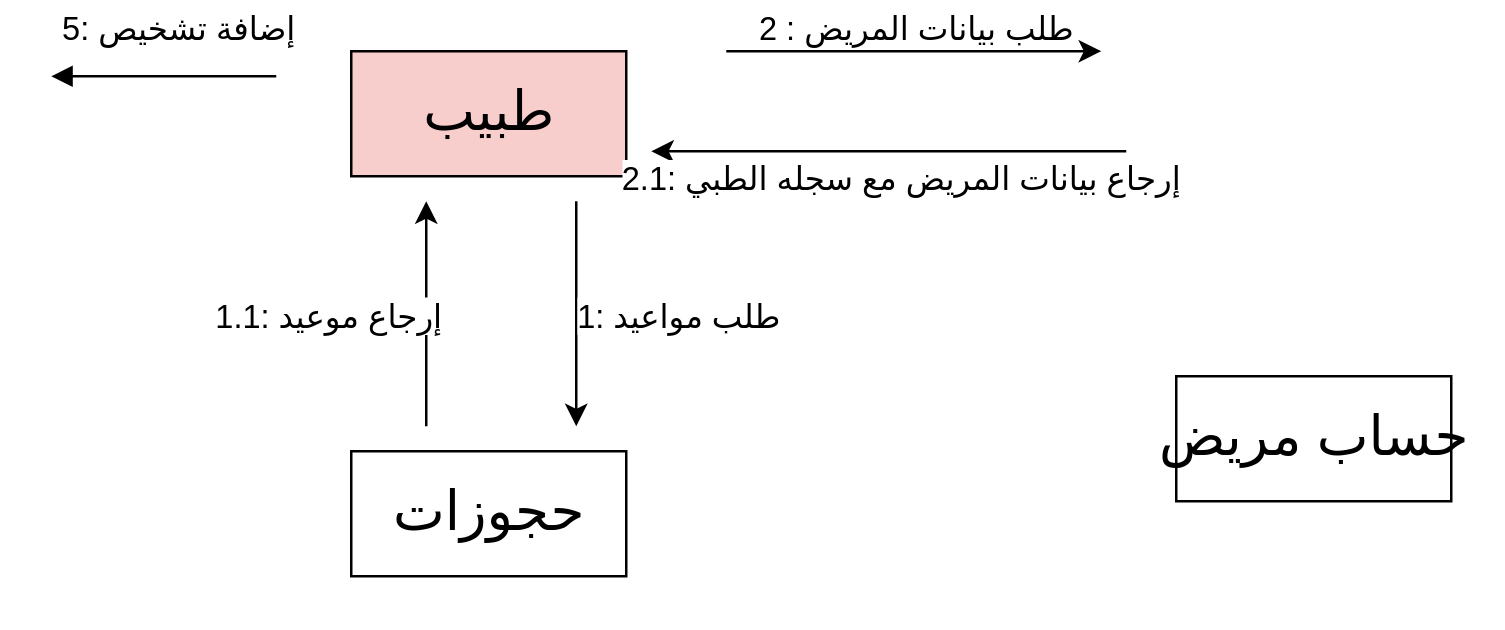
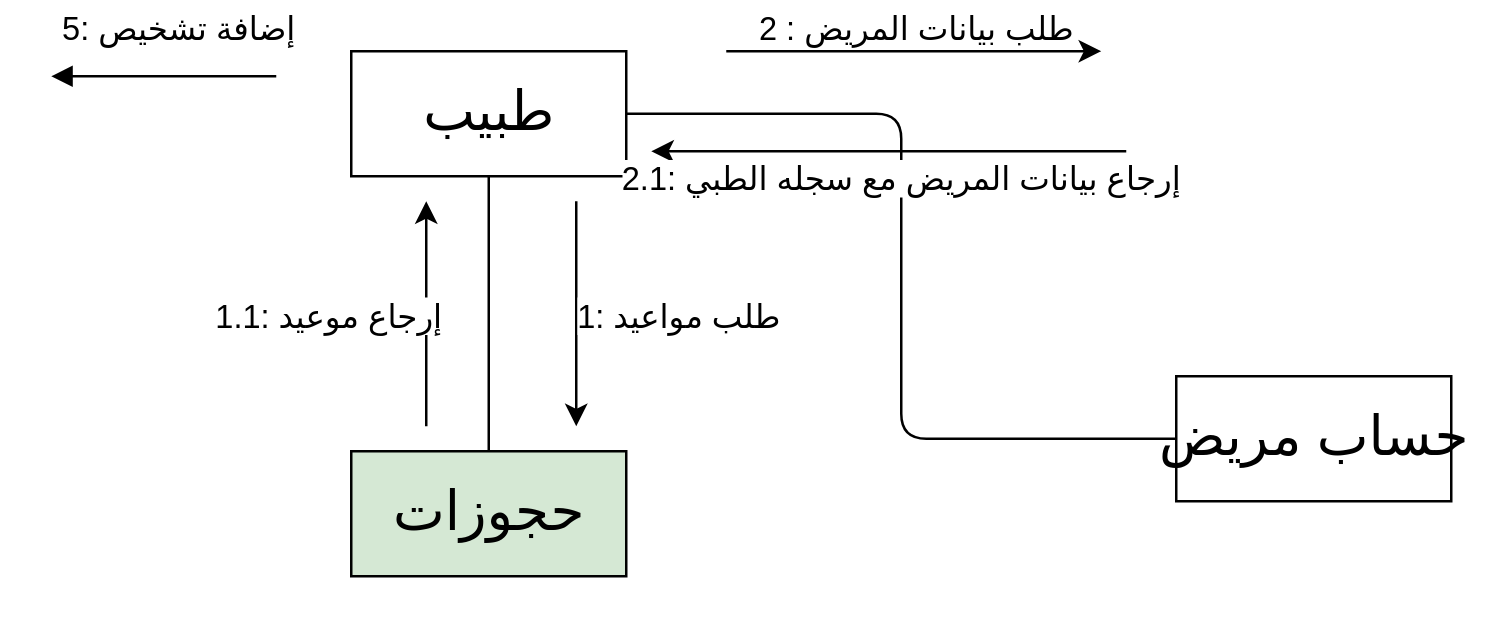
node "طبيب": fillcolor #f8cecc -> #ffffff
edge "طبيب" -- "حجوزات": added
edge "طبيب" -- "حساب مريض": added
node "حجوزات": fillcolor #ffffff -> #d5e8d4
